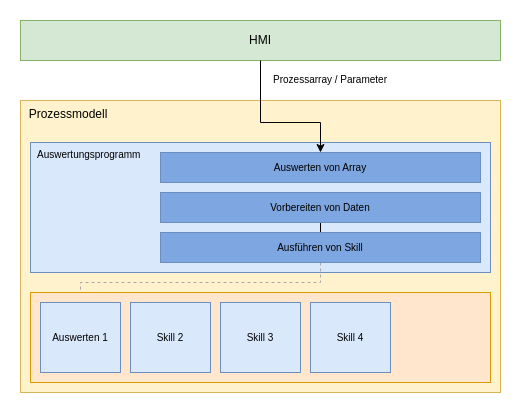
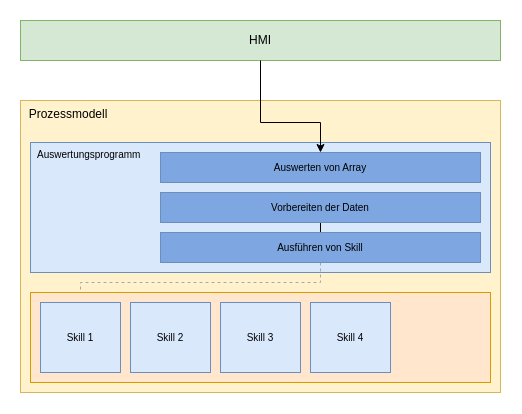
node "Prozessarray / Parameter": removed
node "Vorbereiten von Daten": label "Vorbereiten von Daten" -> "Vorbereiten der Daten"
node "Auswerten 1": label "Auswerten 1" -> "Skill 1"
